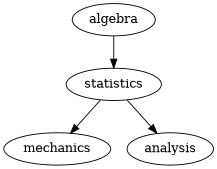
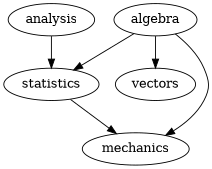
node "vectors": added
edge "algebra" -> "mechanics": added
edge "statistics" -> "analysis": reversed
